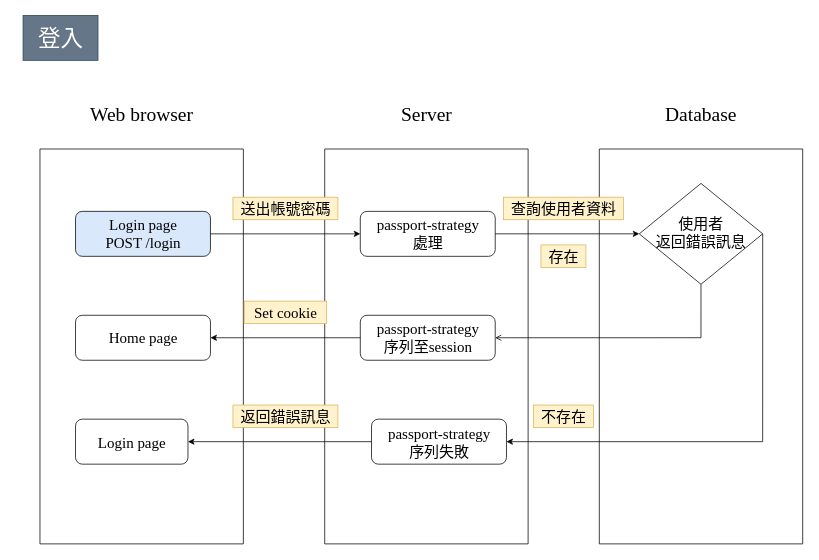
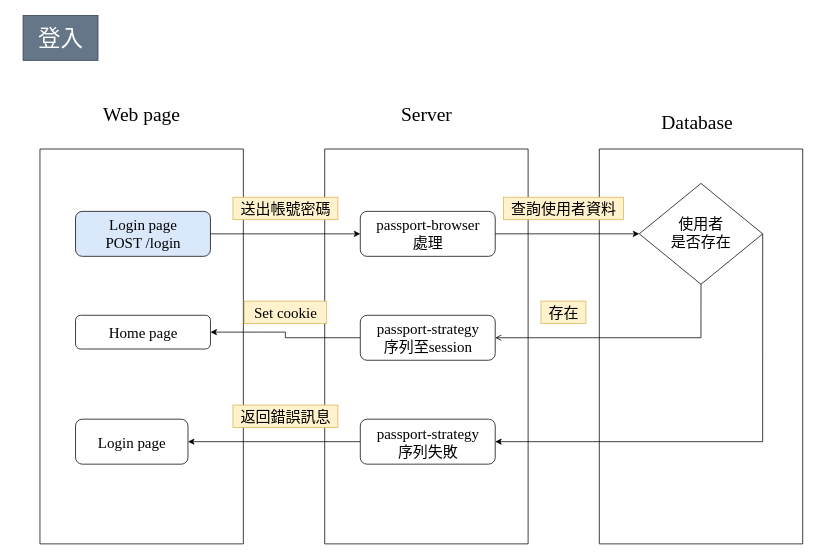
node "Web browser": label "Web browser" -> "Web page"
node "Database": moved (701, 115) -> (697, 122)
node "使用者返回錯誤訊息": label "使用者返回錯誤訊息" -> "使用者是否存在"
node "passport-strategy 處理": label "passport-strategy 處理" -> "passport-browser 處理"
node "存在": moved (564, 256) -> (564, 313)
node "Home page": size 135x45 -> 135x34
node "不存在": removed
node "passport-strategy 序列失敗": moved (439, 442) -> (428, 442)
